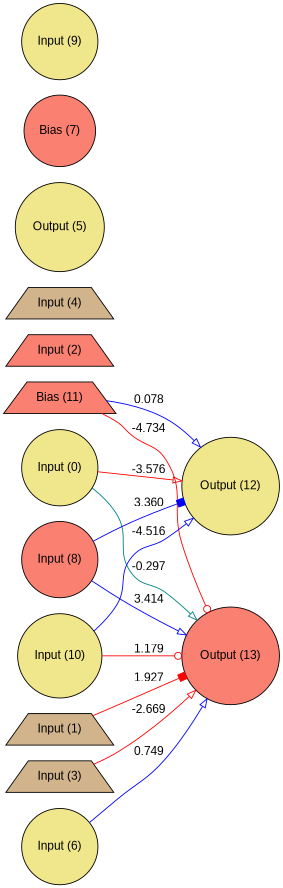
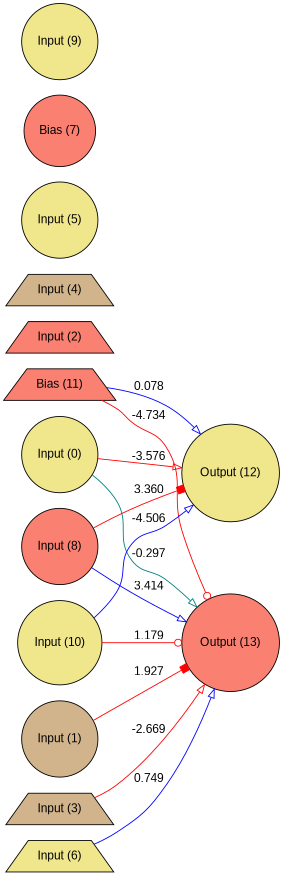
node "Output (5)": label "Output (5)" -> "Input (5)"
edge "Input (8)" -> "Output (12)": color blue -> red
edge "Input (10)" -> "Output (12)": label "-4.516" -> "-4.506"
node "Input (1)": shape trapezium -> circle
node "Input (6)": shape circle -> trapezium
